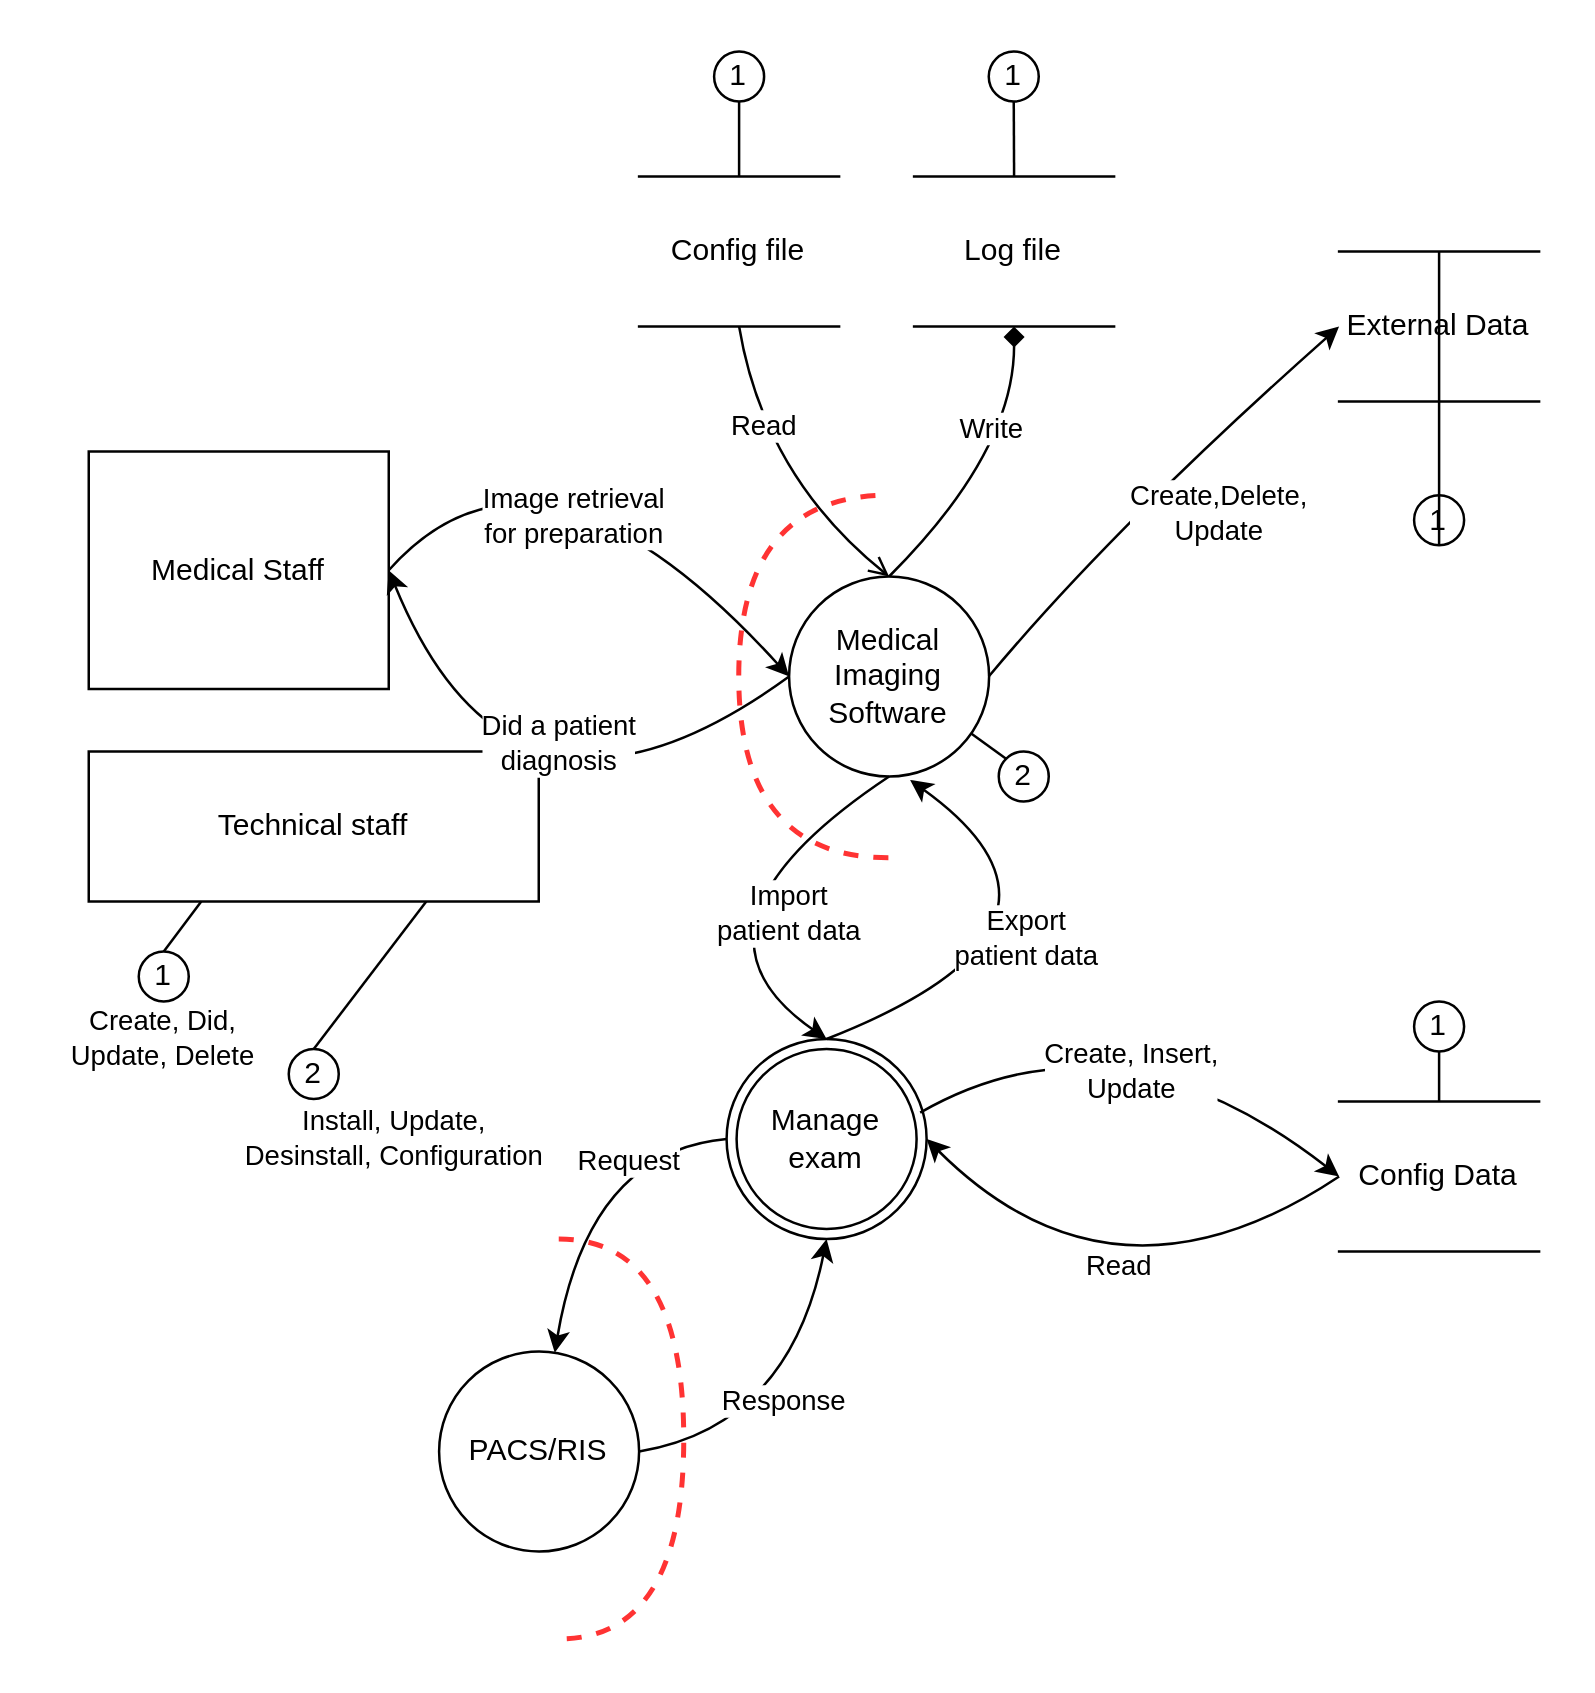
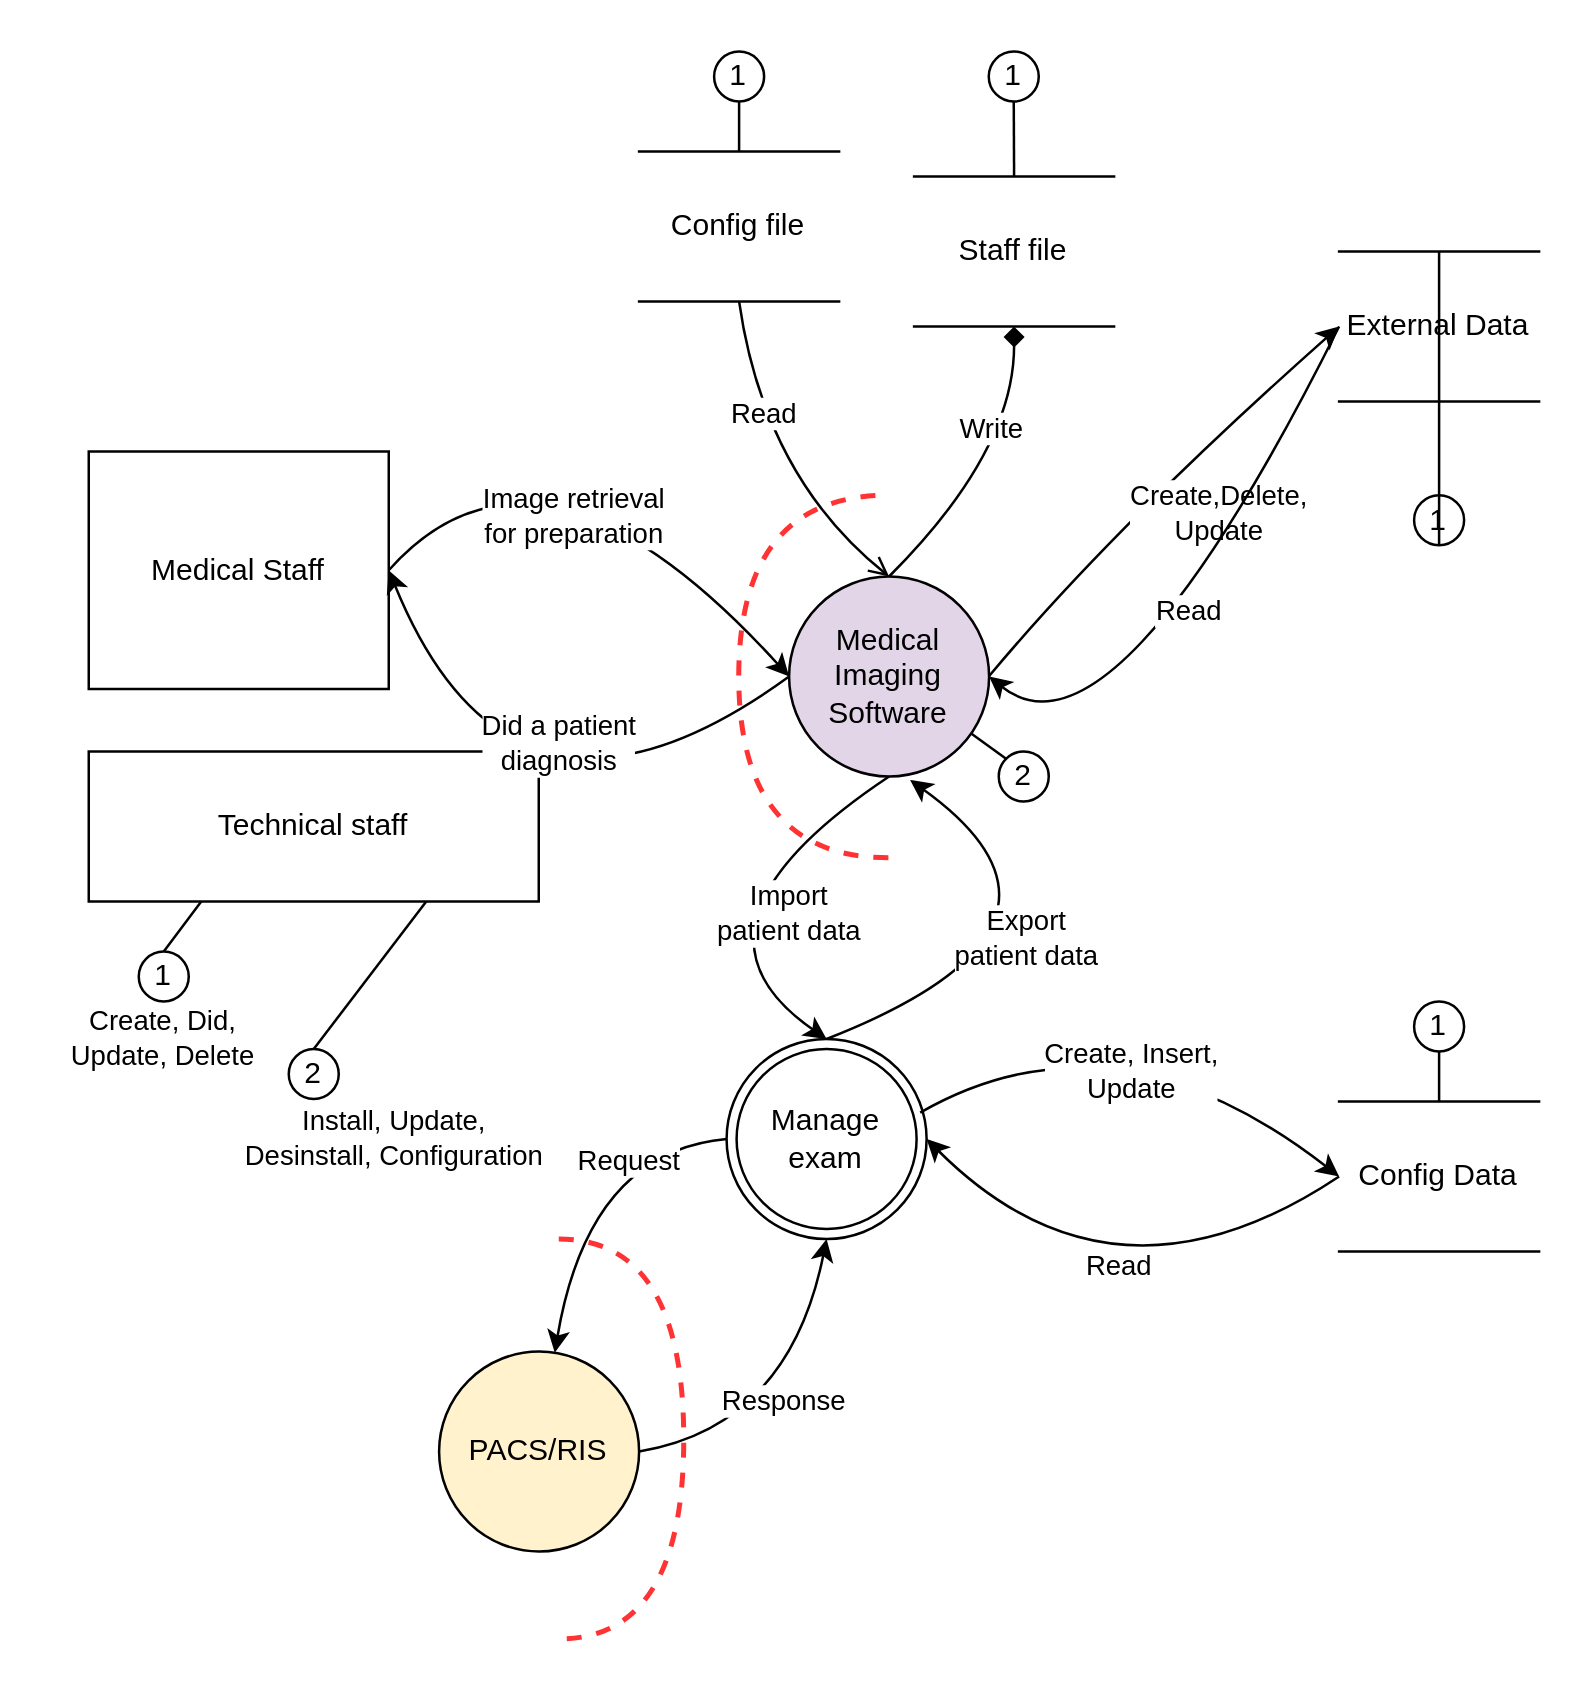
node "Config file": moved (739, 251) -> (739, 226)
node "Log file": label "Log file" -> "Staff file"
edge "External Data" -> "Medical Imaging Software": added, label "Read"
node "Medical Imaging Software": fillcolor #ffffff -> #e1d5e7
node "PACS/RIS": fillcolor #ffffff -> #fff2cc
